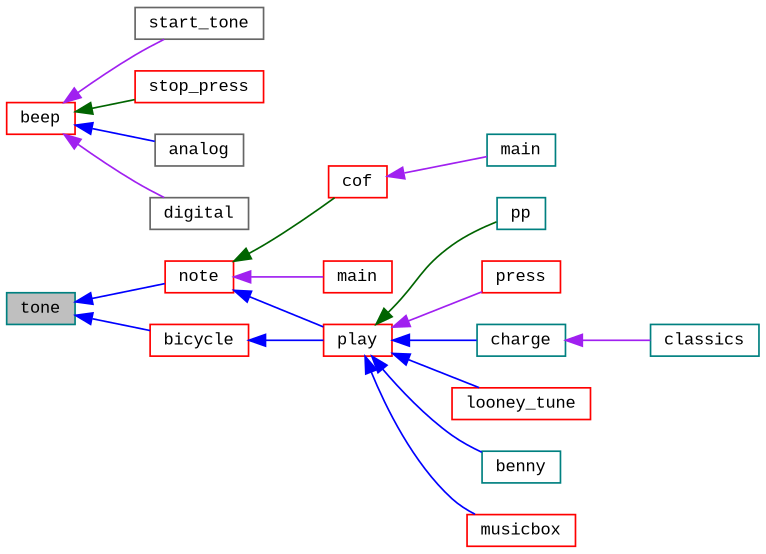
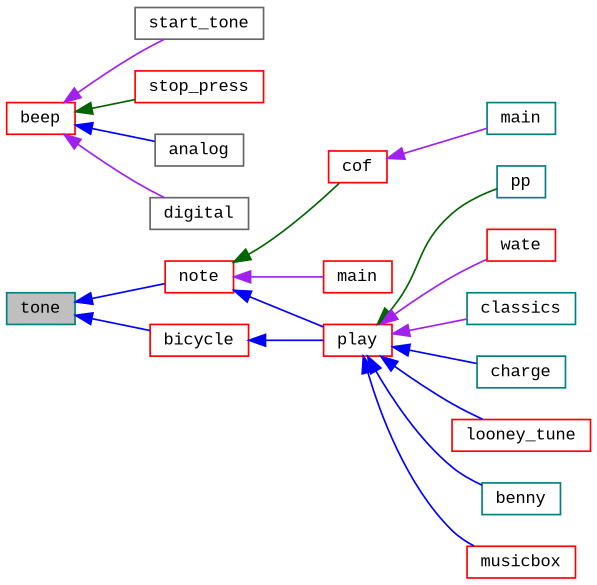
node "press": label "press" -> "wate"
edge "classics" -> "charge": now "classics" -> "play"
